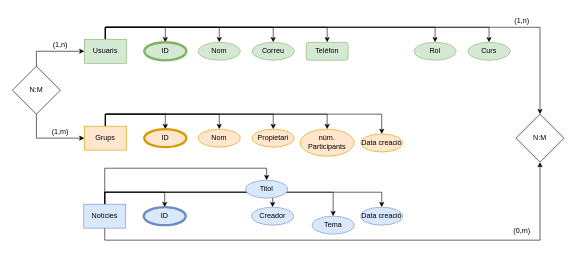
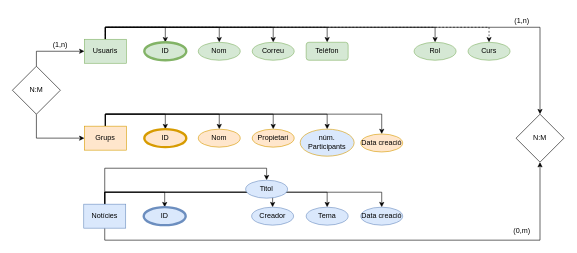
edge "Usuaris" -> "Curs": style solid -> dashed
node "(1,m)": removed
node "núm. Participants": fillcolor #ffe6cc -> #dae8fc
node "Tema": moved (333, 225) -> (327, 216)
